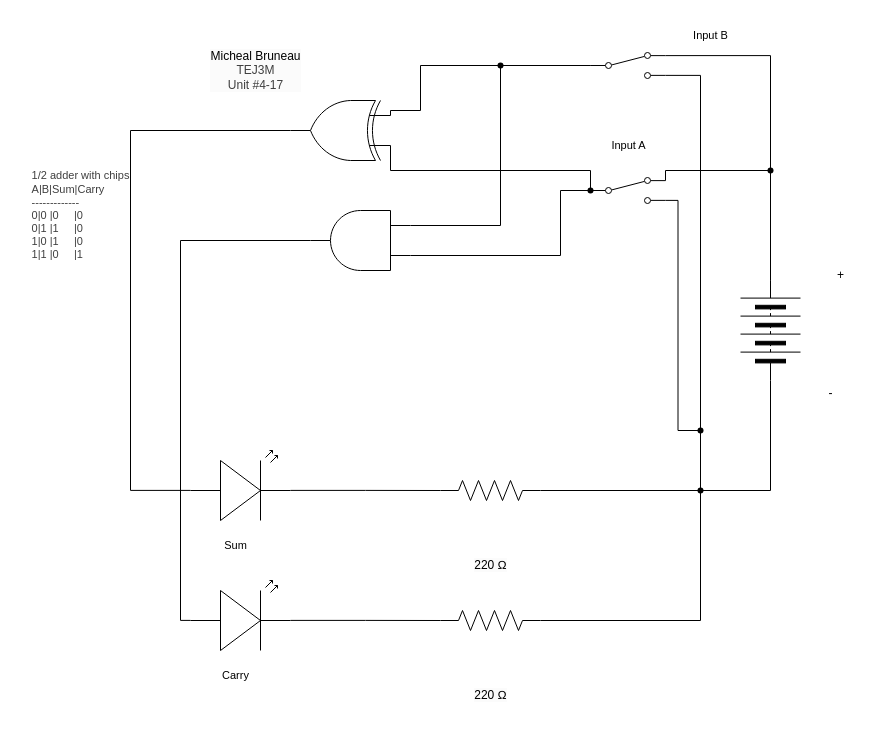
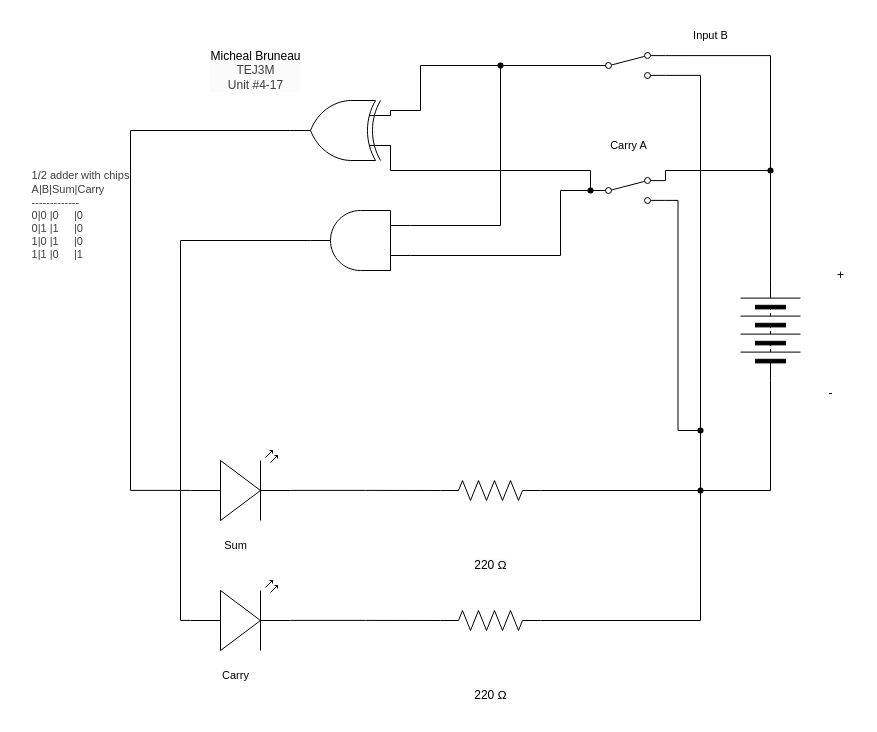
node "Input A": label "Input A" -> "Carry A"
